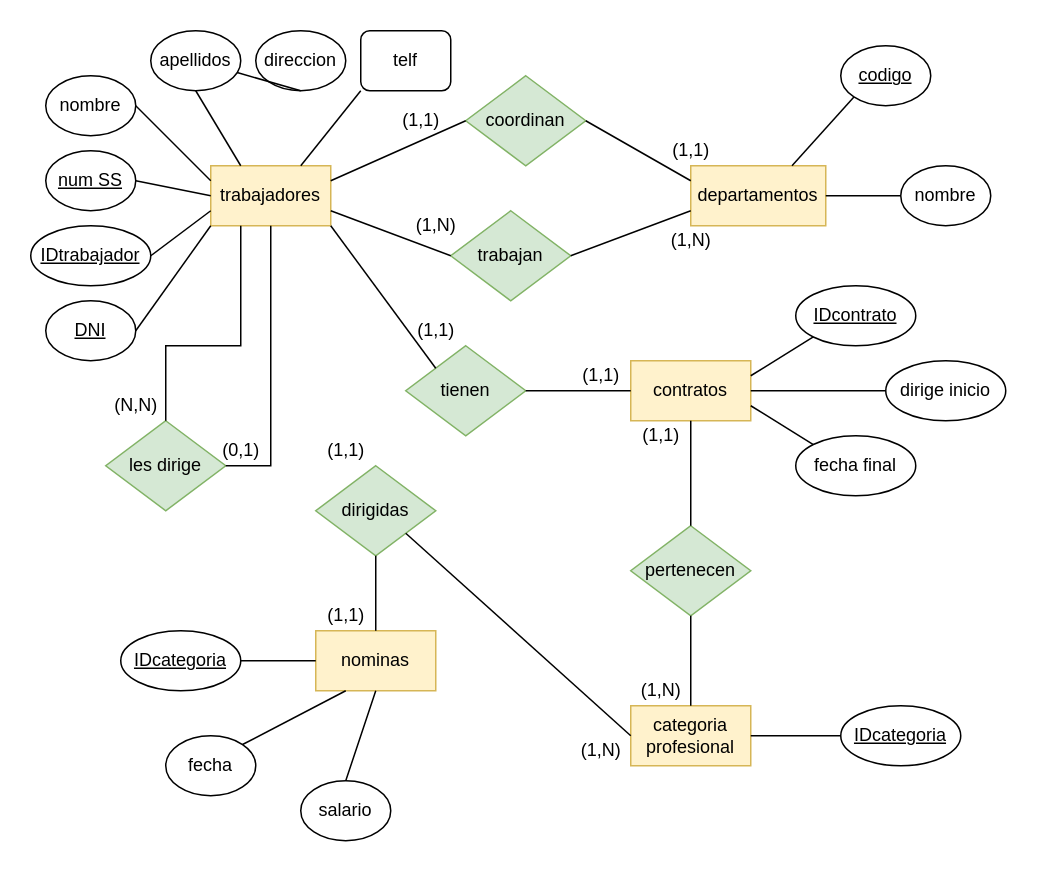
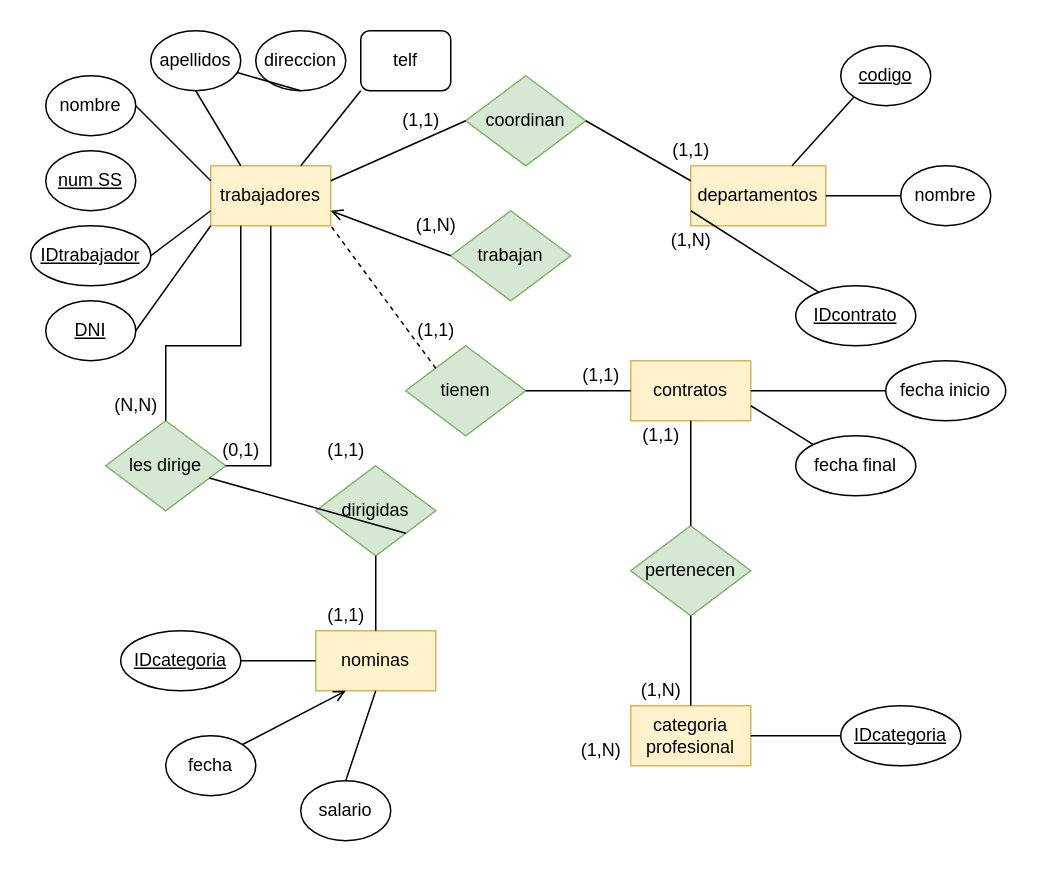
edge "num SS" -- "trabajadores": removed
edge "trabajadores" -- "trabajan": arrowhead none -> open
edge "departamentos" -- "trabajan": now "departamentos" -- "IDcontrato"
edge "trabajadores" -- "tienen": style solid -> dashed
edge "IDcontrato" -- "contratos": removed
node "dirige inicio": label "dirige inicio" -> "fecha inicio"
edge "dirigidas" -- "categoria profesional": now "dirigidas" -- "les dirige"
edge "nominas" -- "fecha": arrowhead none -> open
